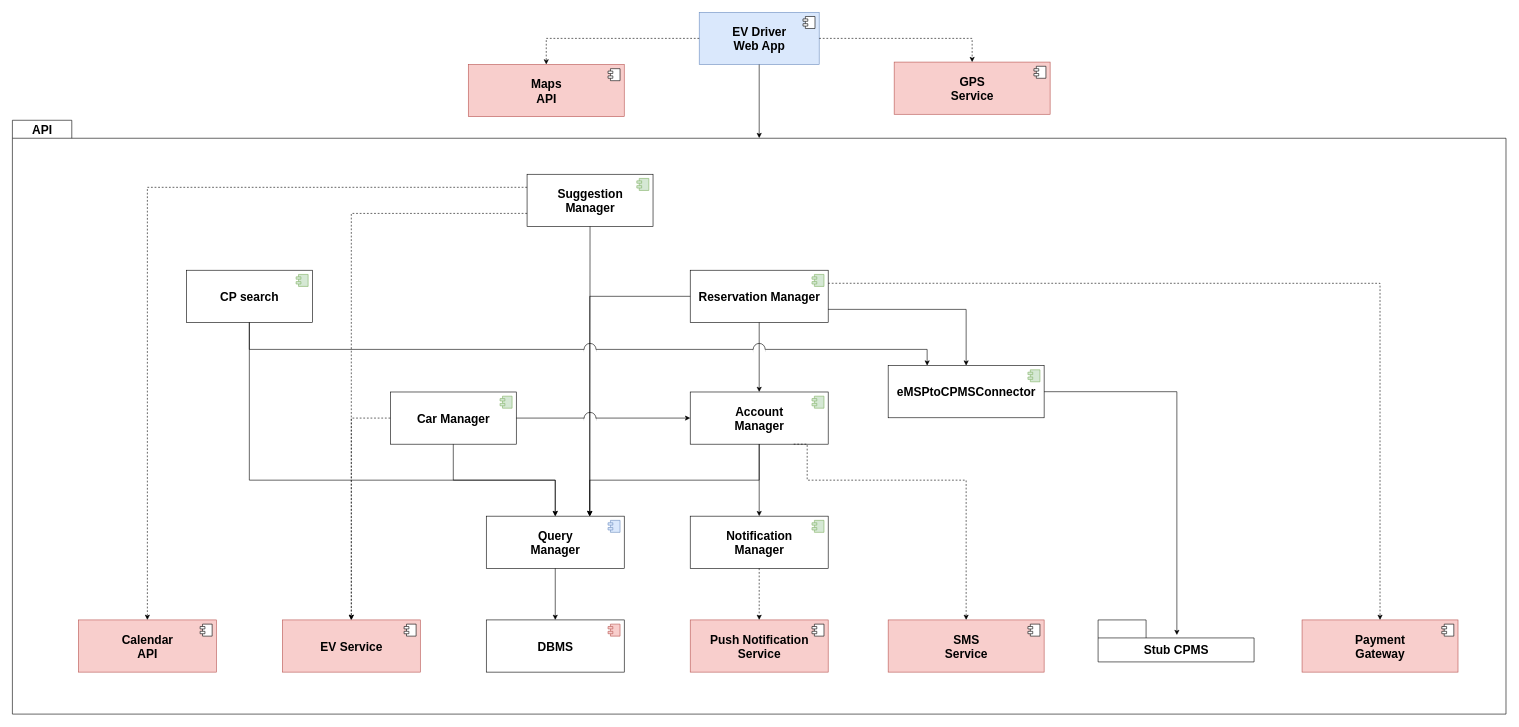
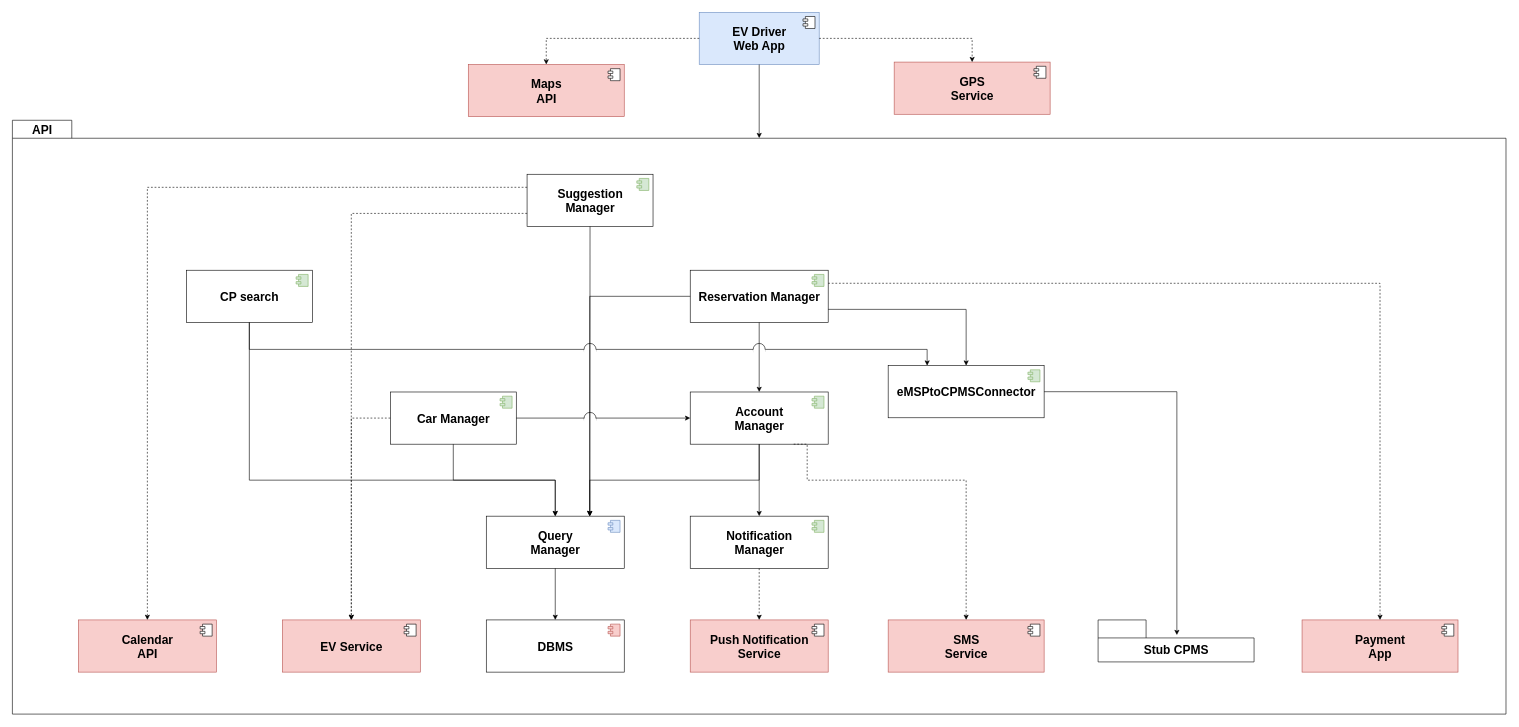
node "Payment Gateway": label "Payment Gateway" -> "Payment App"
